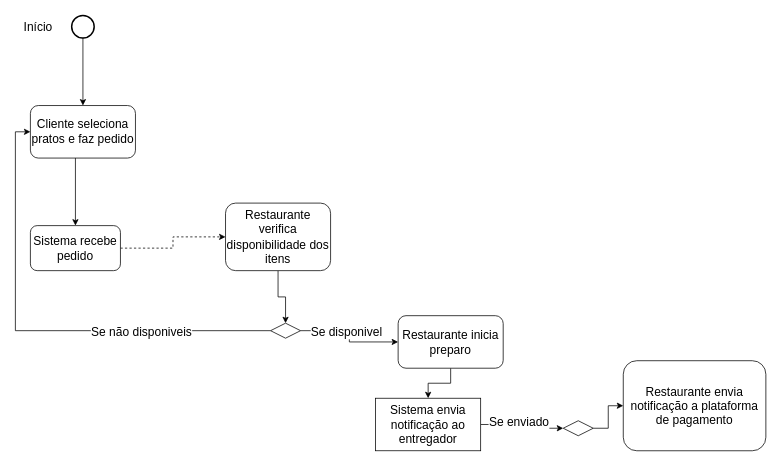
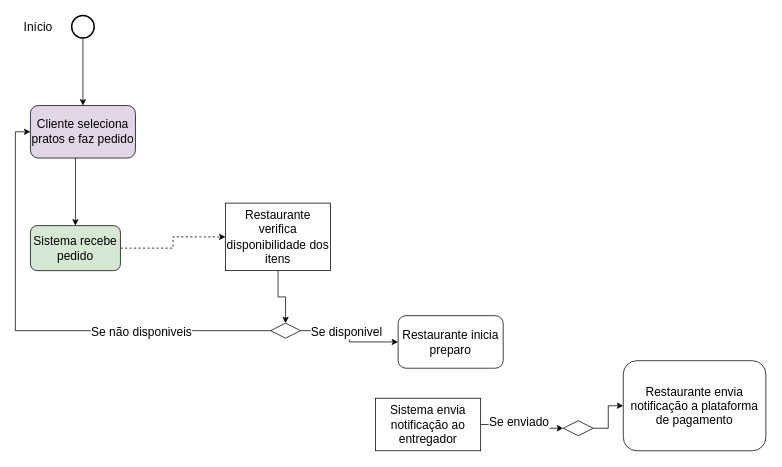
node "Cliente seleciona pratos e faz pedido": fillcolor #ffffff -> #e1d5e7
node "Restaurante verifica disponibilidade dos itens": shape rounded rectangle -> rectangle
node "Sistema recebe pedido": fillcolor #ffffff -> #d5e8d4
edge "Restaurante inicia preparo" -> "Sistema envia notificação ao entregador": removed
